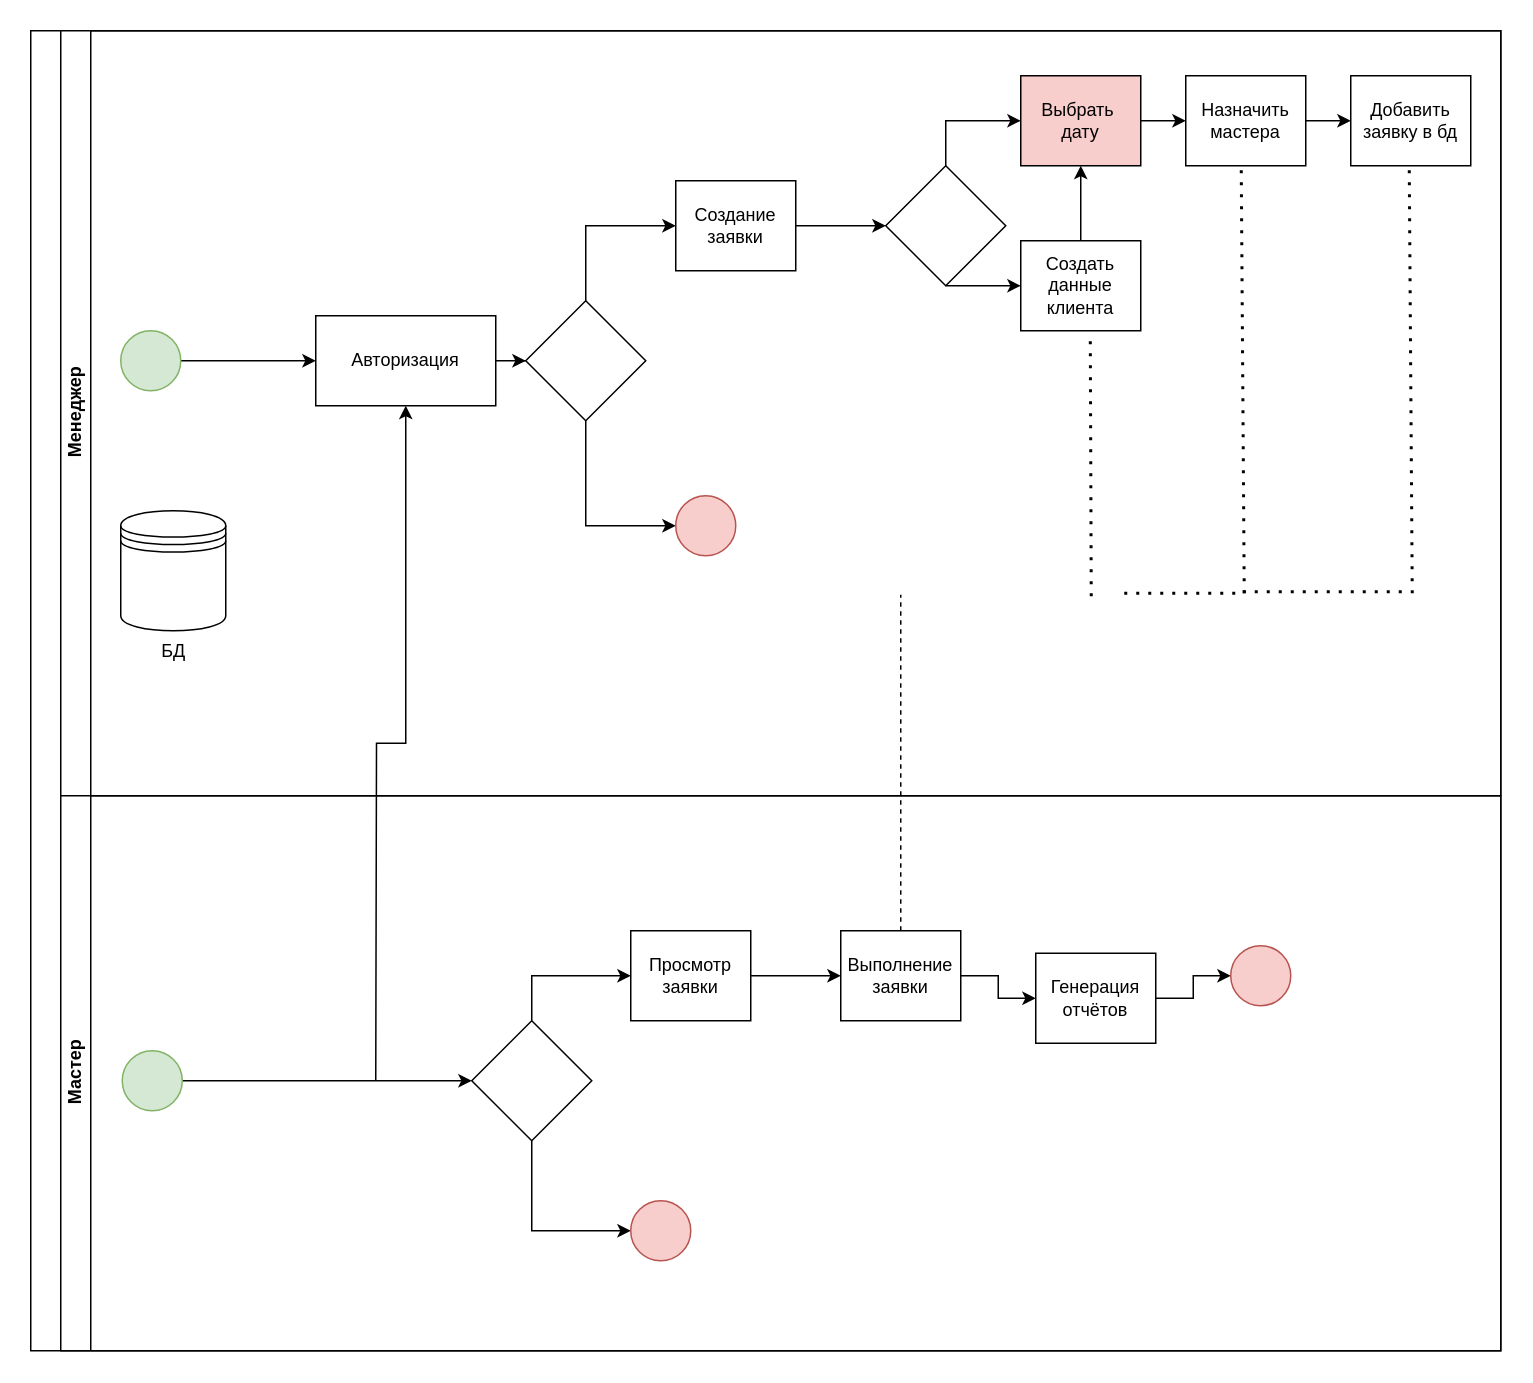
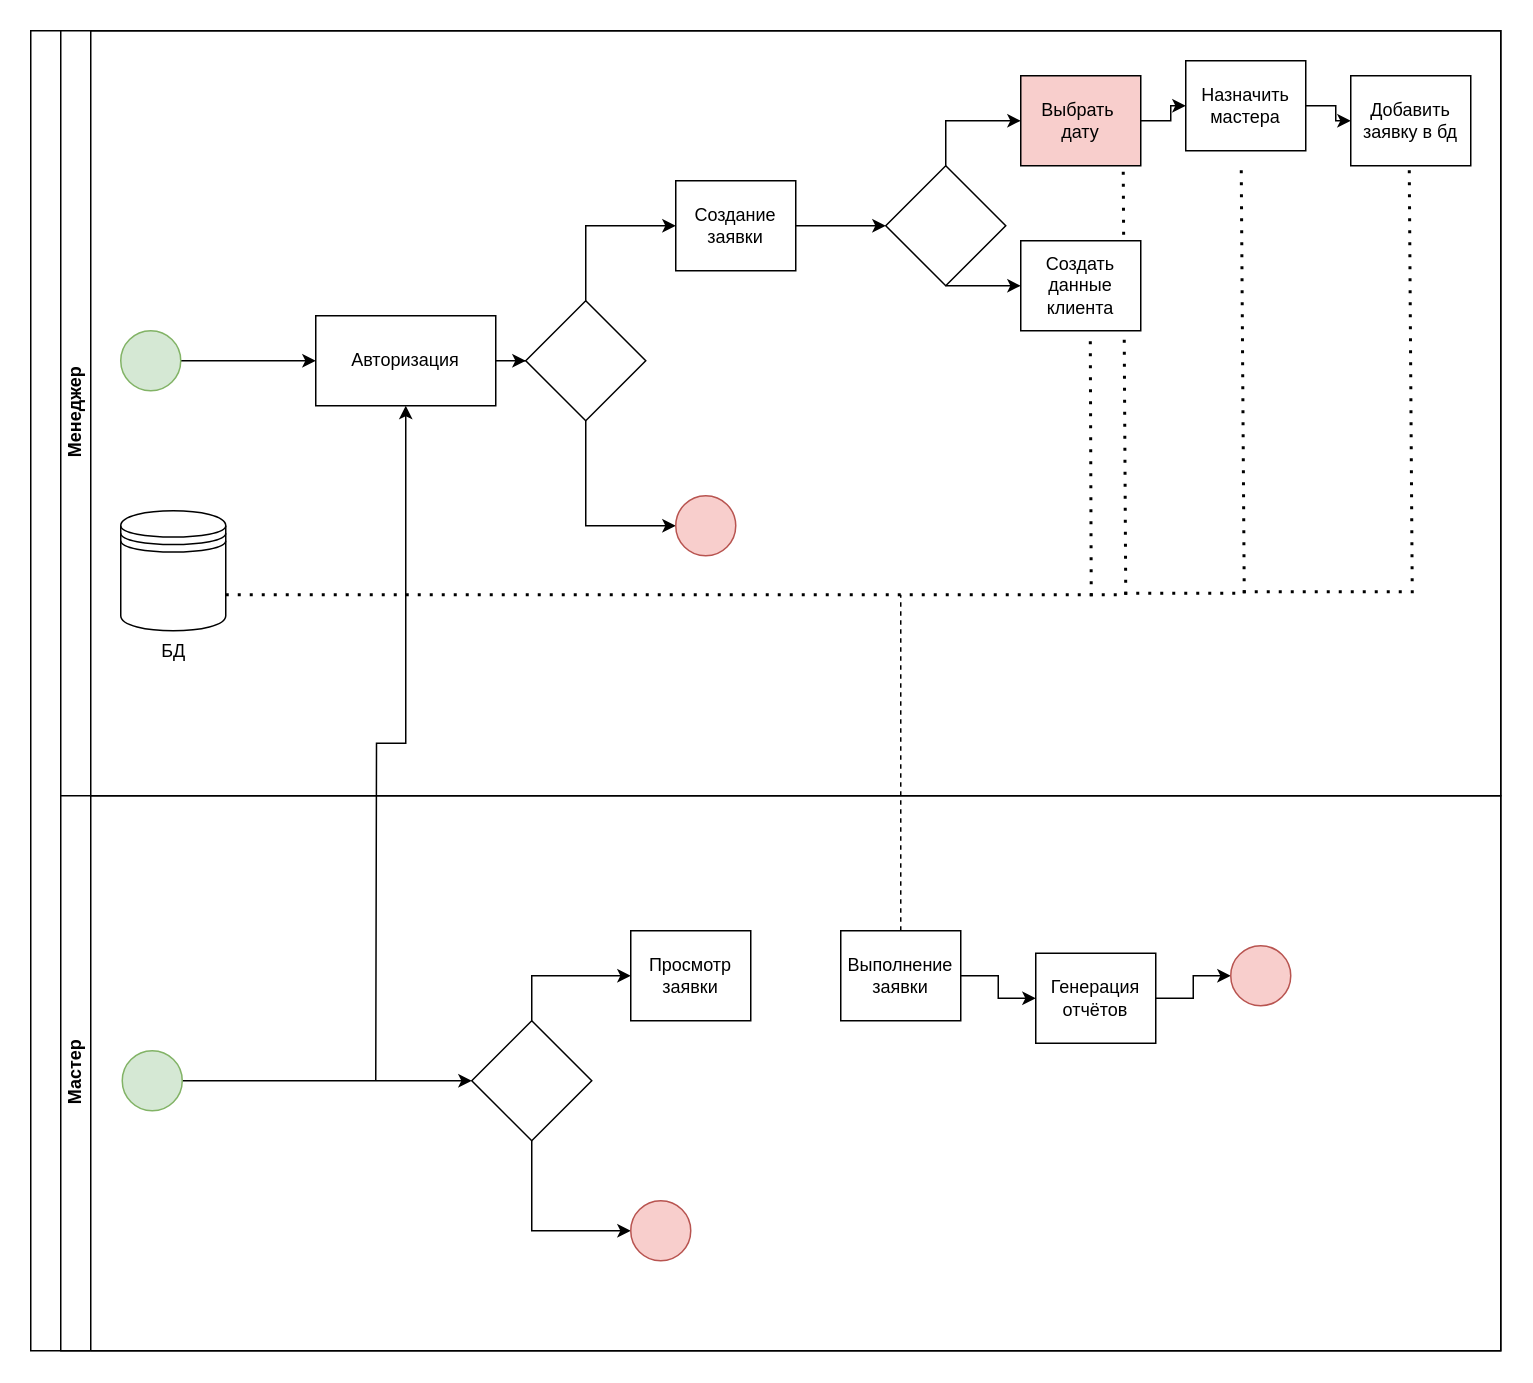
node "Назначить мастера": moved (1246, 121) -> (1246, 106)
edge "Создать данные клиента" -> "Выбрать дату": removed
edge "Выбрать дату" -- "БД": added
edge "Просмотр заявки" -> "Выполнение заявки": removed
